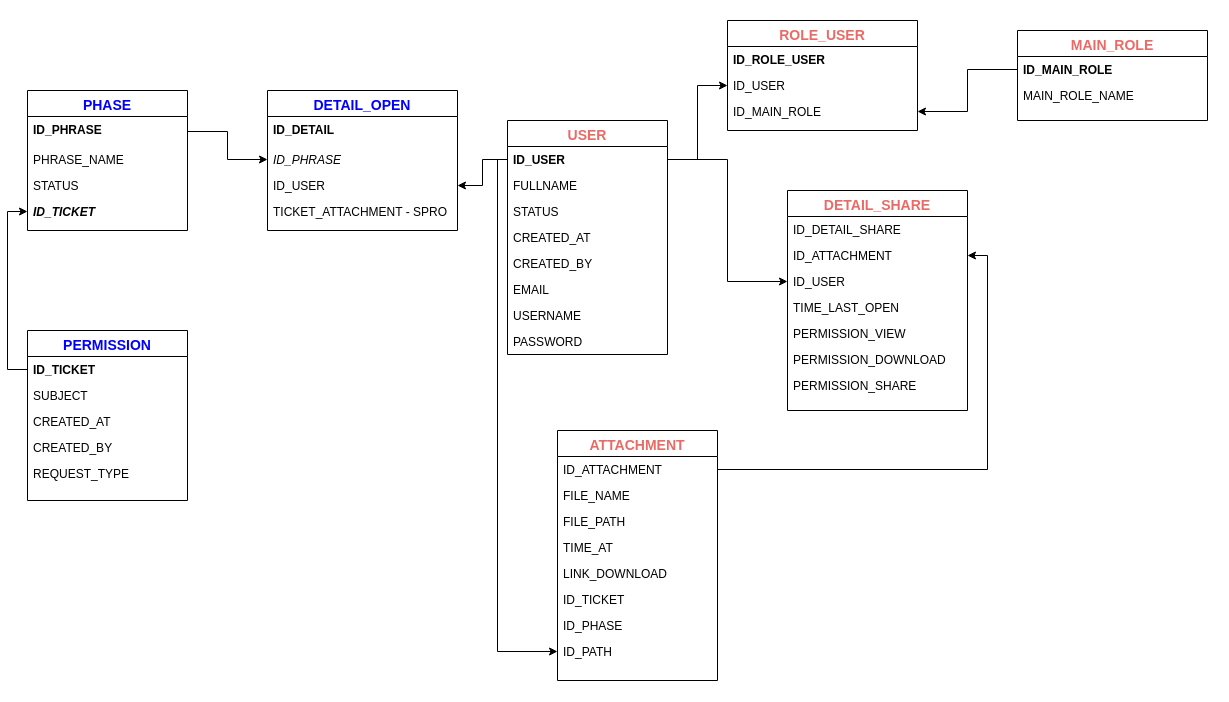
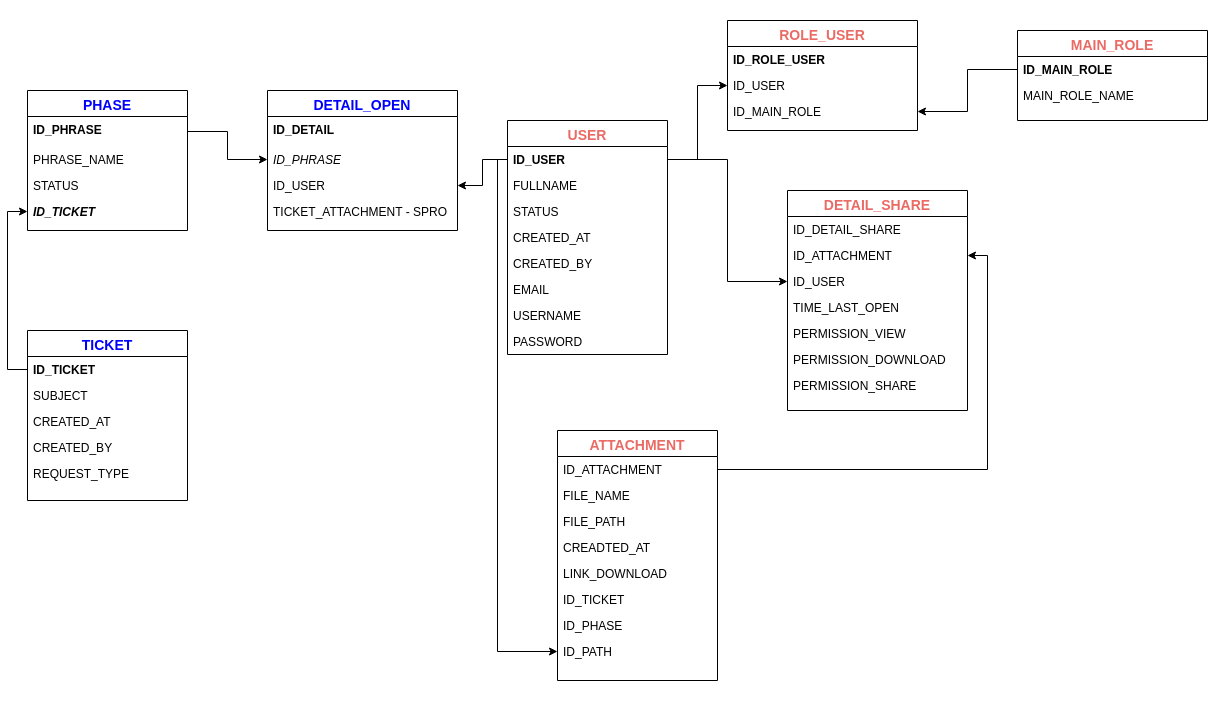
node "PERMISSION": label "PERMISSION" -> "TICKET"
node "TIME_AT": label "TIME_AT" -> "CREADTED_AT"
